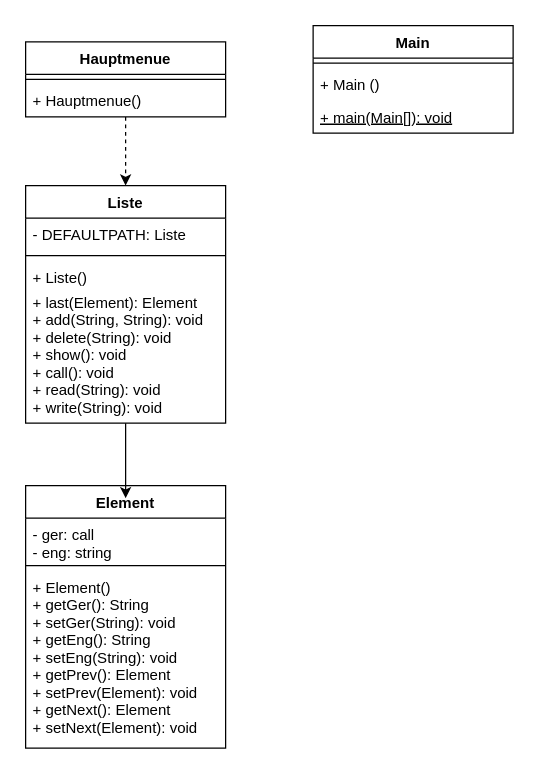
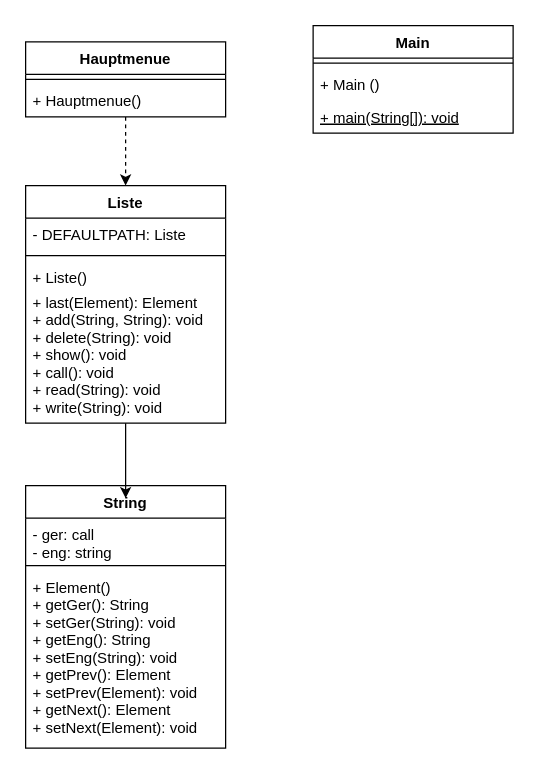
node "+ main(Main[]): void": label "+ main(Main[]): void" -> "+ main(String[]): void"
node "Element": label "Element" -> "String"
